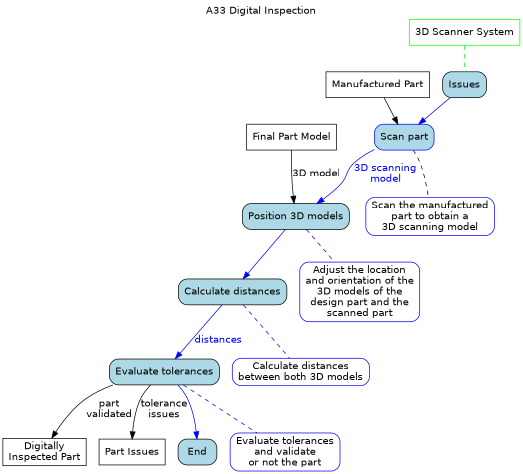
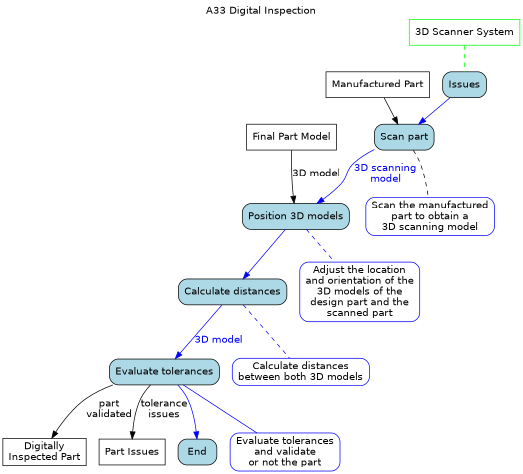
node "Scan part": color blue -> black
edge "Calculate distances" -> "Evaluate tolerances": label "distances" -> "3D model"
edge "Evaluate tolerances" -- "Evaluate tolerances and validate or not the part": style dashed -> solid
